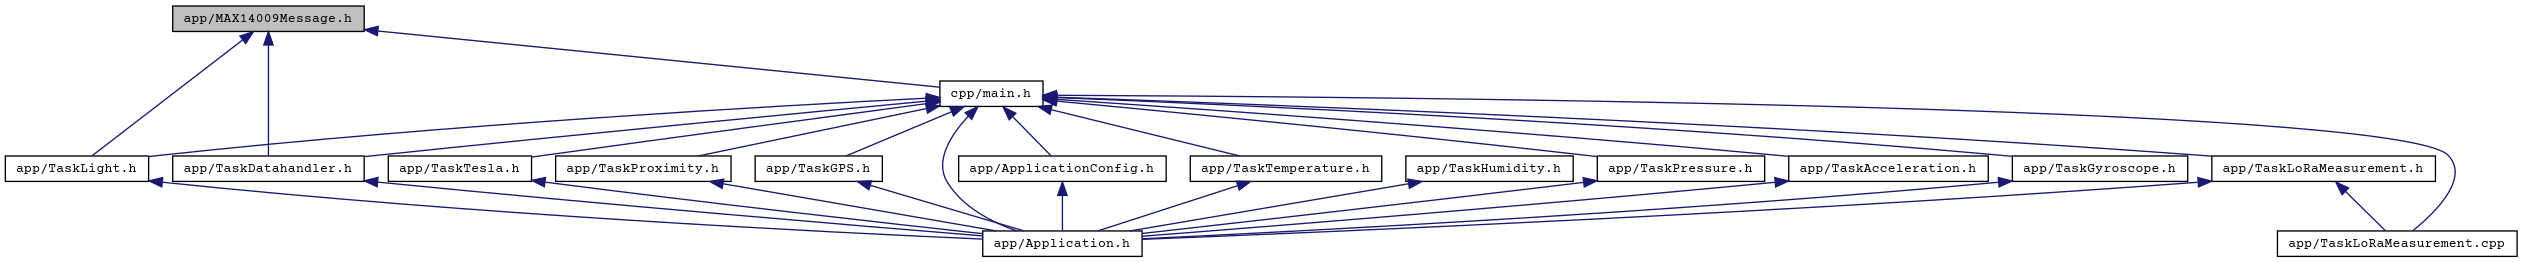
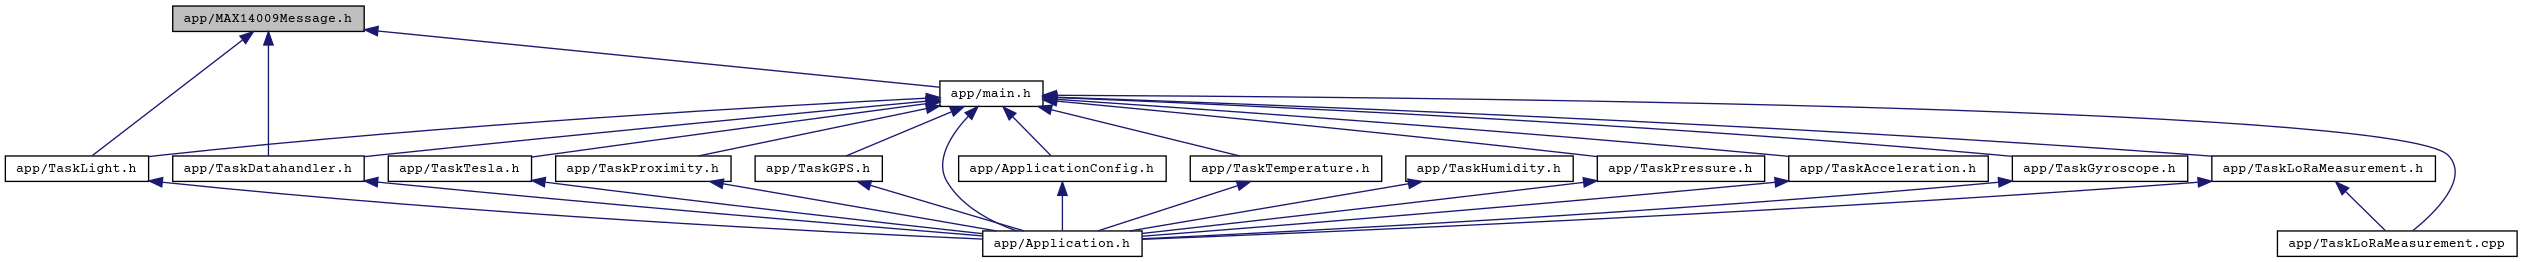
node "cpp/main.h": label "cpp/main.h" -> "app/main.h"
